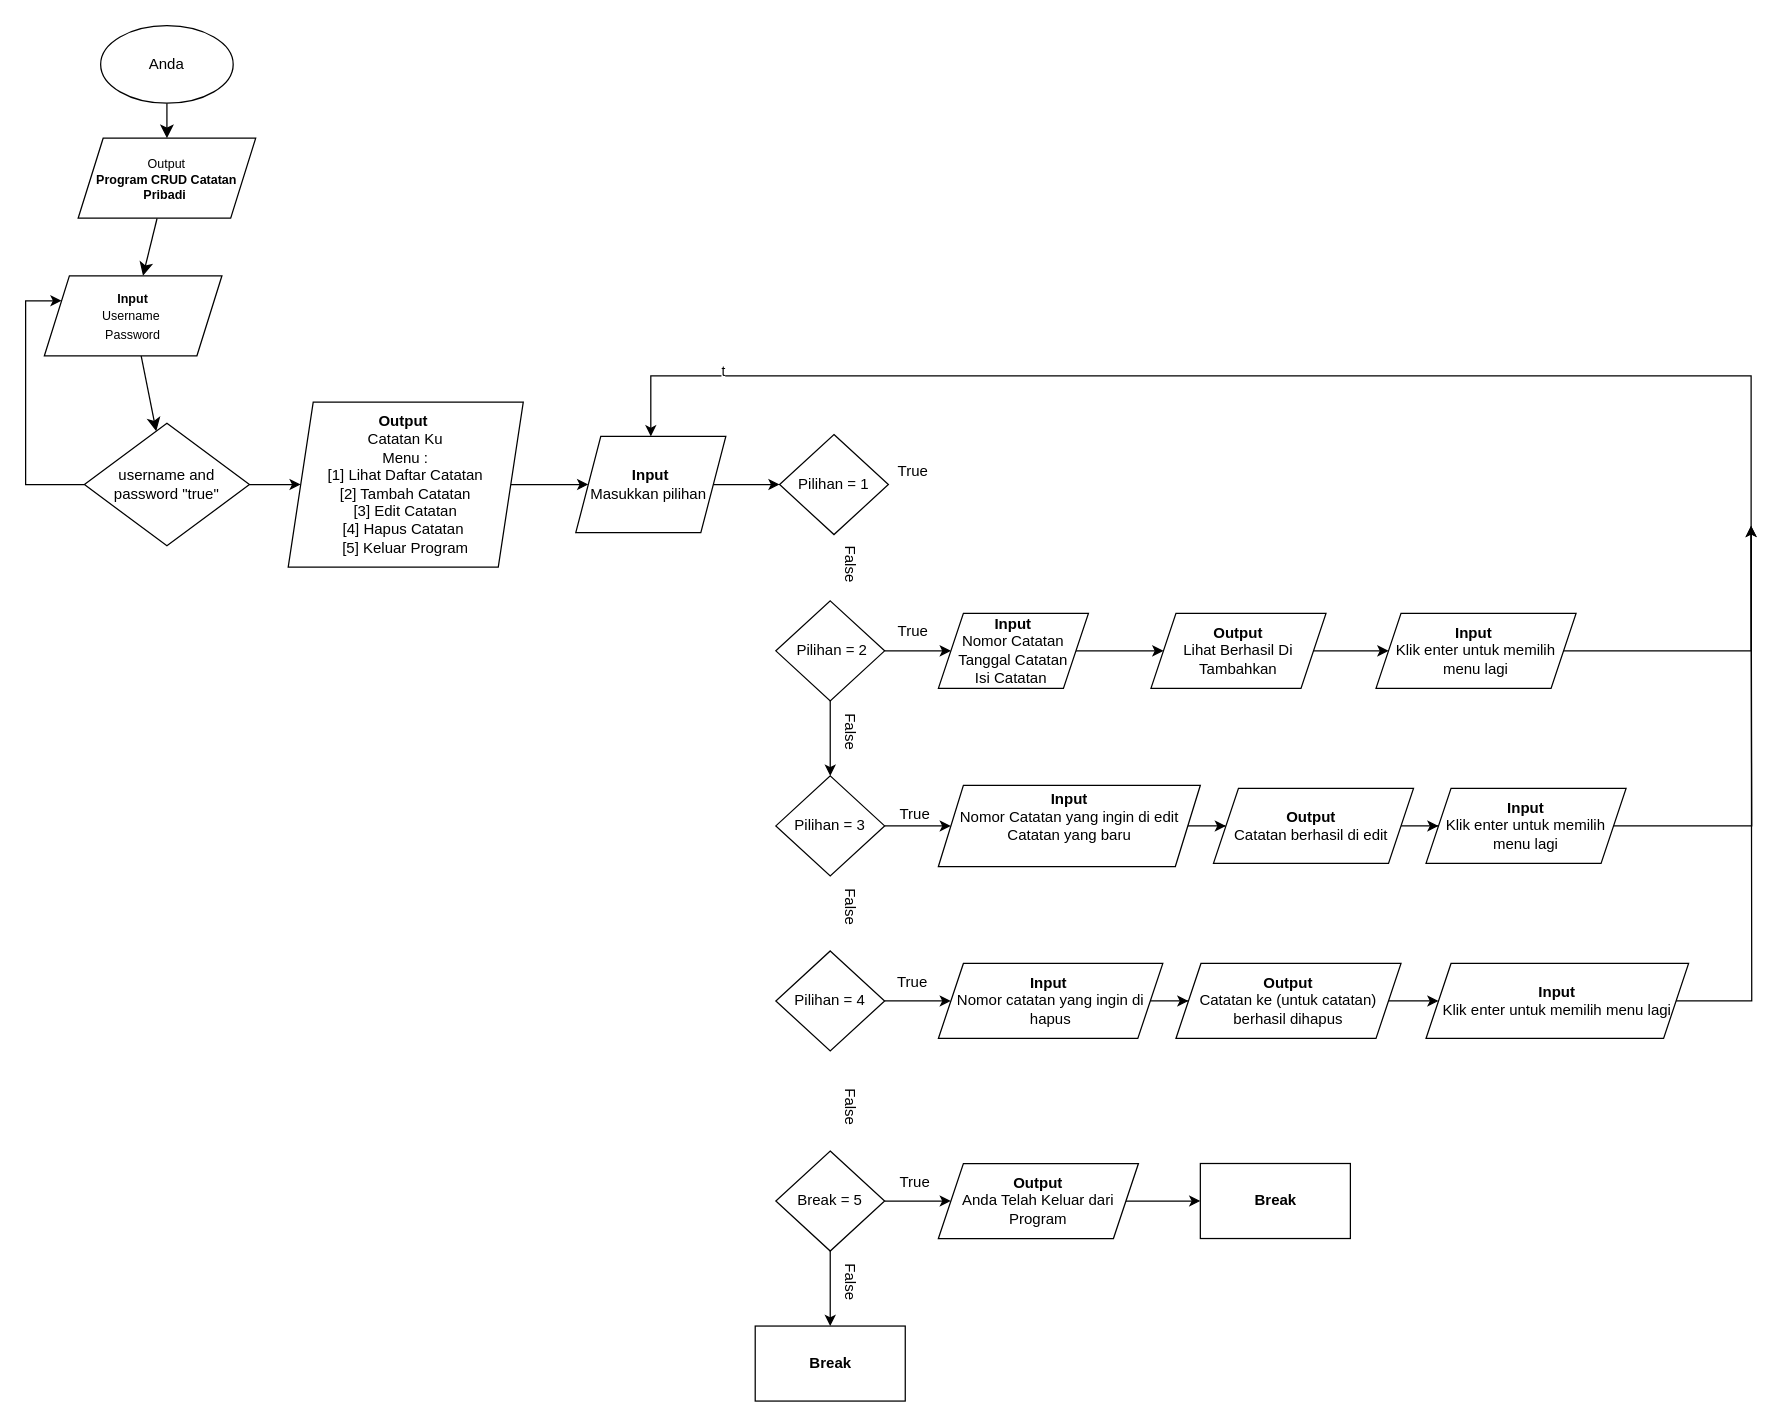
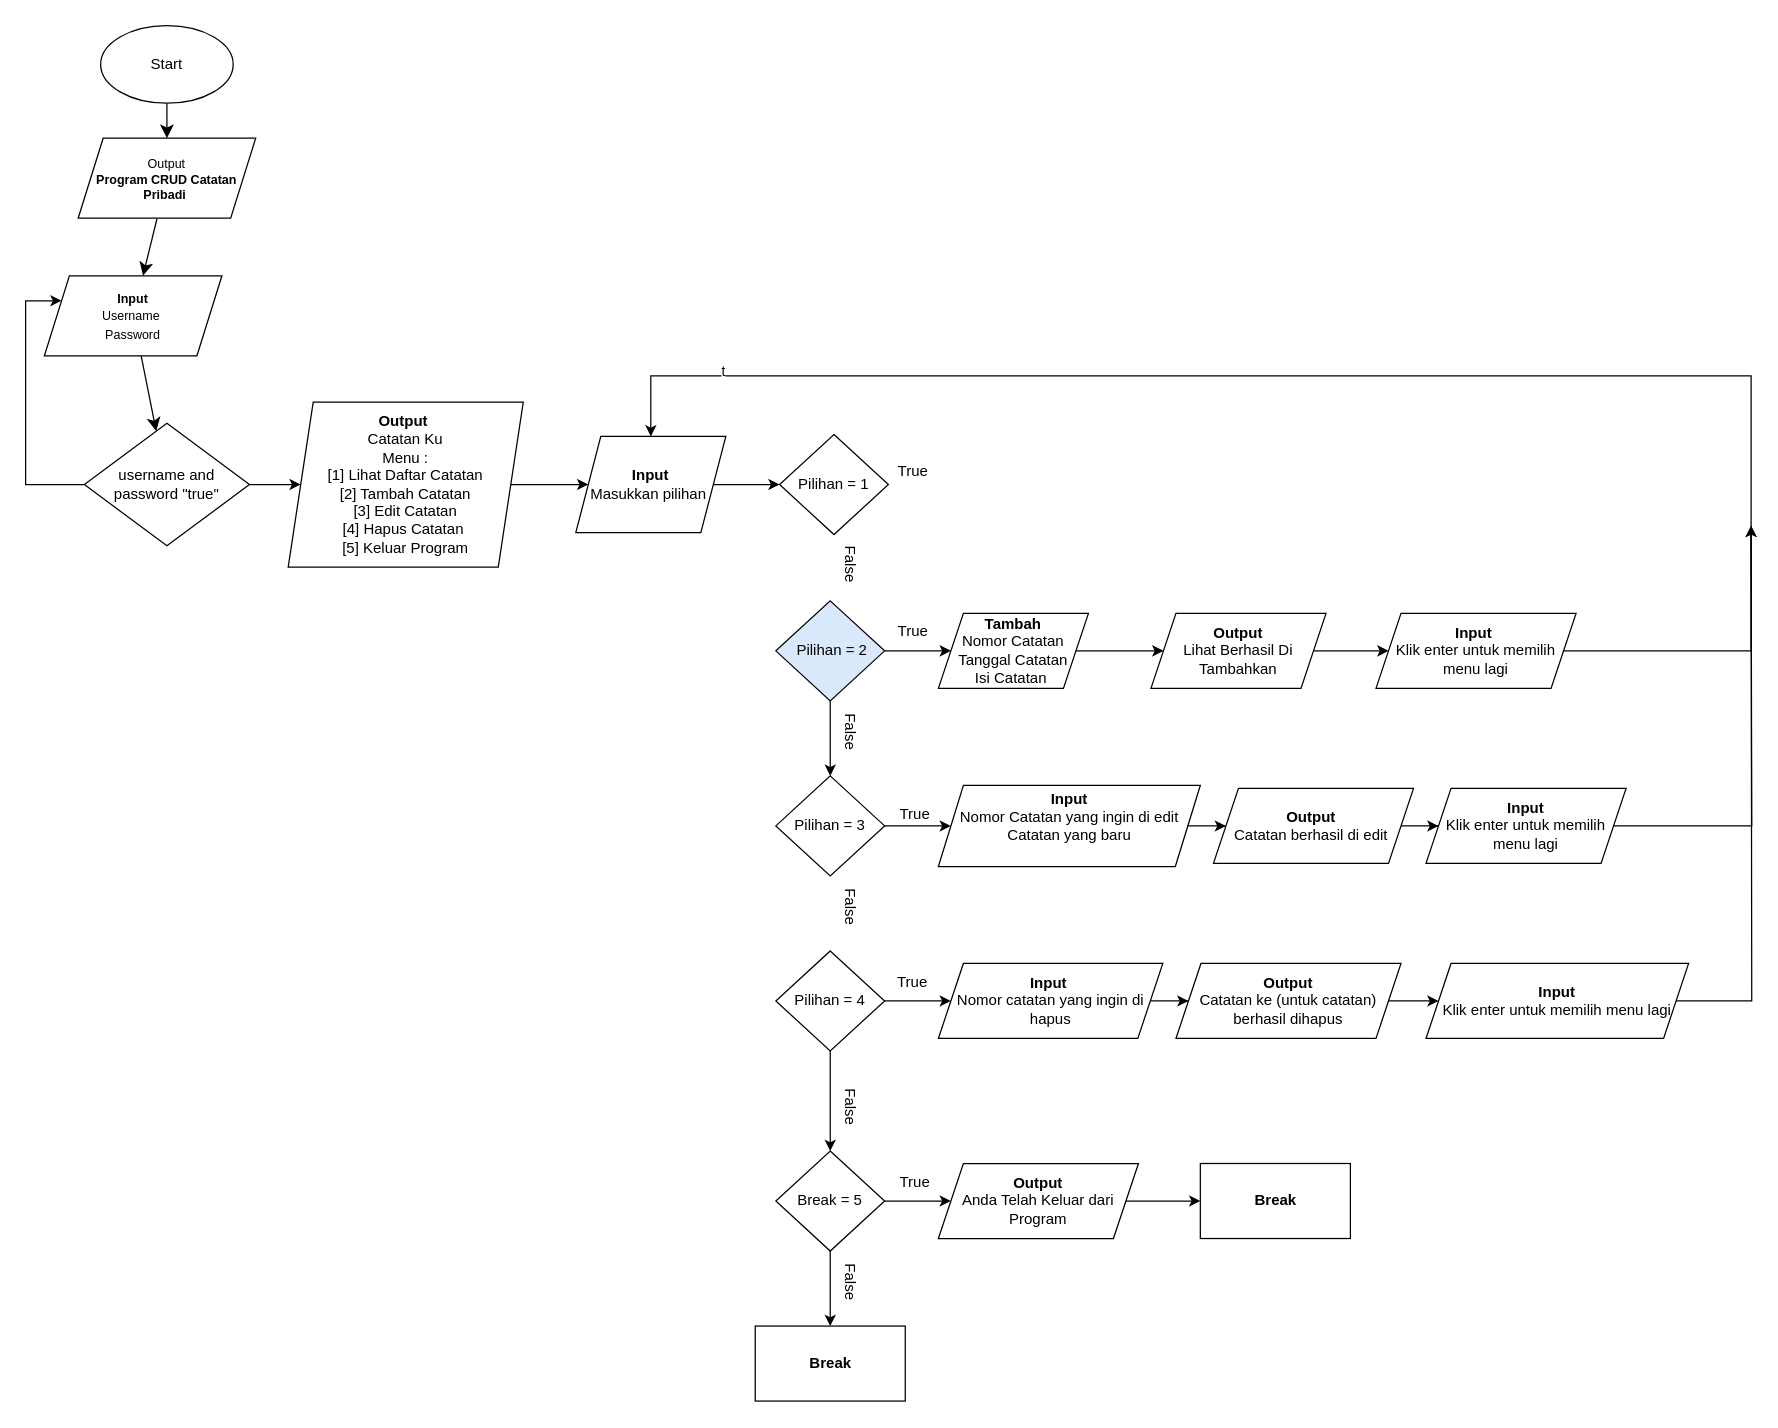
node "Anda": label "Anda" -> "Start"
node "Pilihan = 2": fillcolor #ffffff -> #dae8fc
node "Input Nomor Catatan Tanggal Catatan Isi Catatan": label "Input Nomor Catatan Tanggal Catatan Isi Catatan" -> "Tambah Nomor Catatan Tanggal Catatan Isi Catatan"
edge "Pilihan = 4" -> "Break = 5": added
